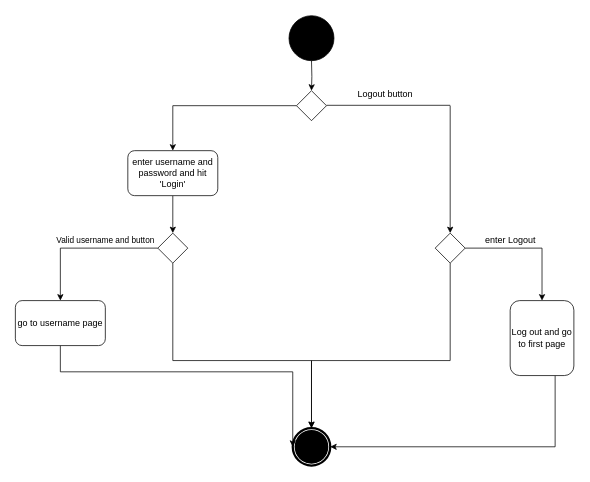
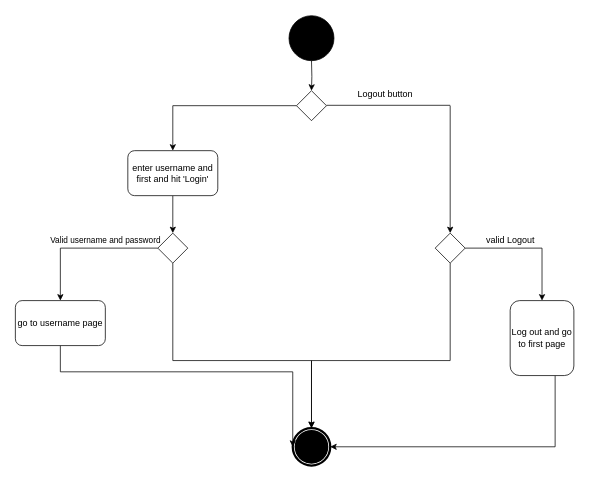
node "enter username and password and hit 'Login'": label "enter username and password and hit 'Login'" -> "enter username and first and hit 'Login'"
node "Valid username and button": label "Valid username and button" -> "Valid username and password"
node "enter Logout": label "enter Logout" -> "valid Logout"
